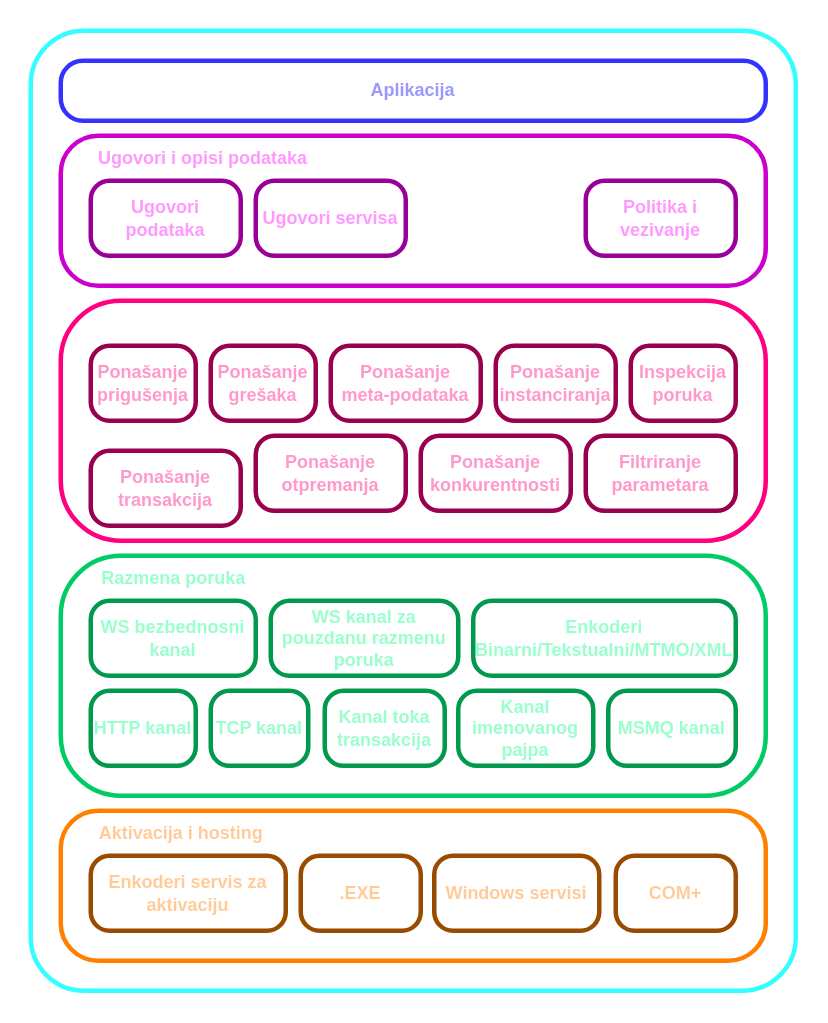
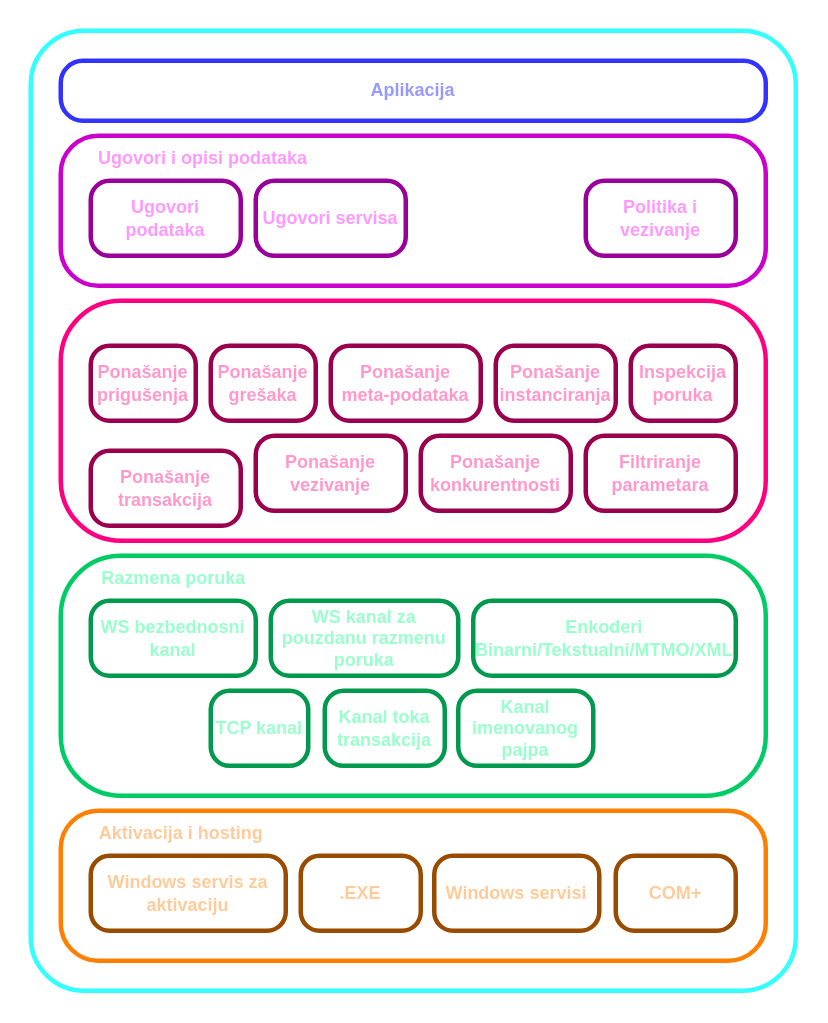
node "Ponašanje otpremanja": label "Ponašanje otpremanja" -> "Ponašanje vezivanje"
node "HTTP kanal": removed
node "MSMQ kanal": removed
node "Enkoderi servis za aktivaciju": label "Enkoderi servis za aktivaciju" -> "Windows servis za aktivaciju"
